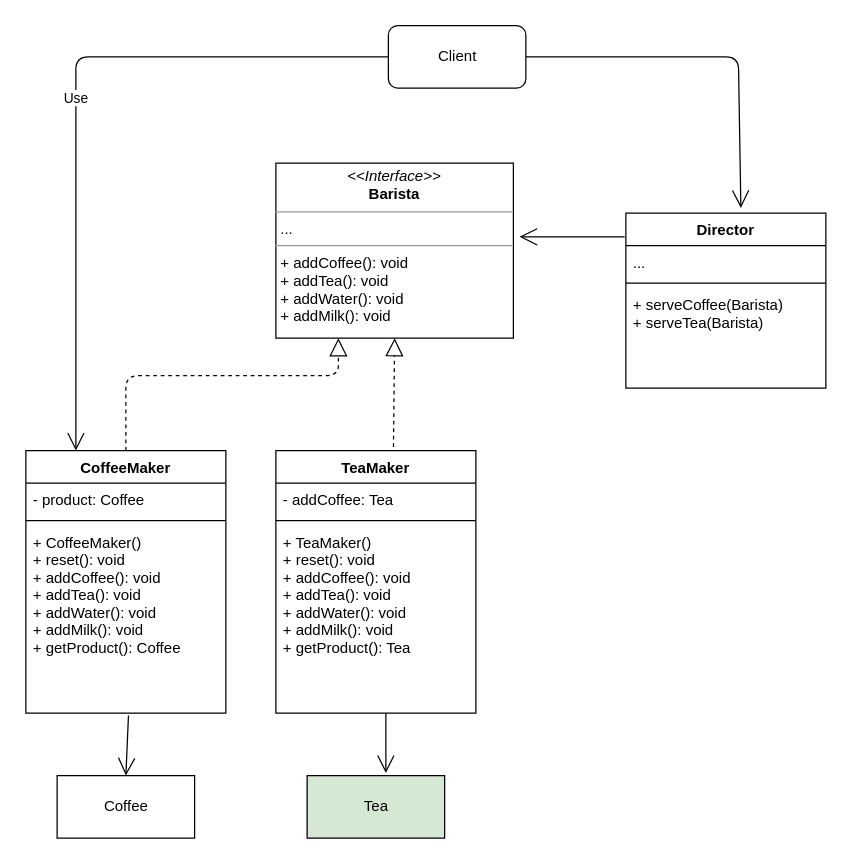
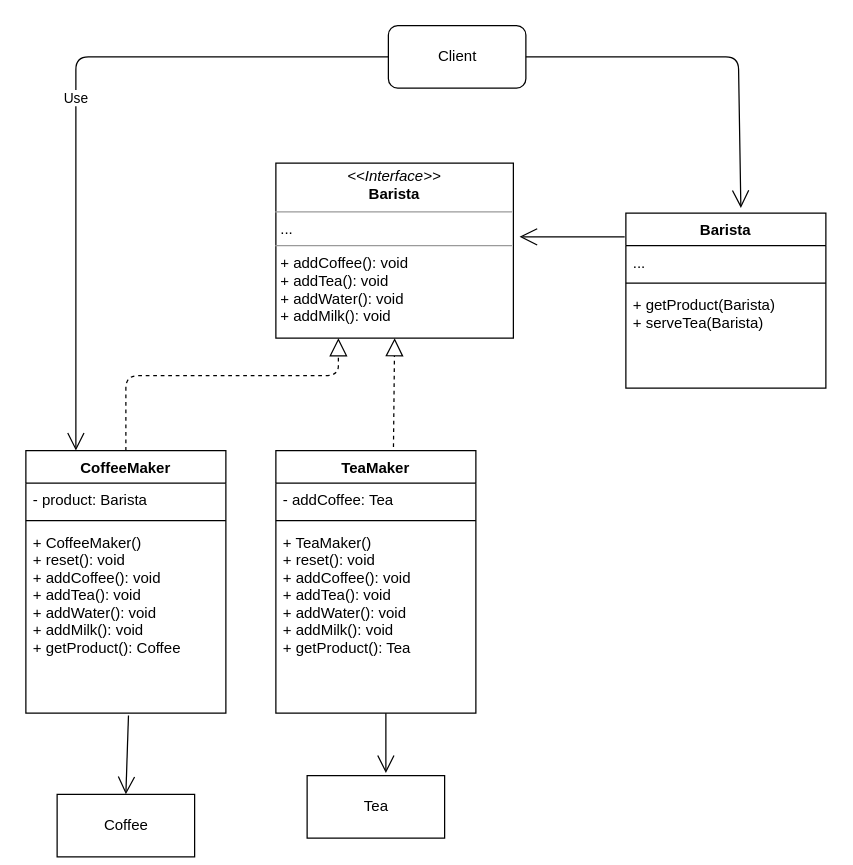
node "Director": label "Director" -> "Barista"
node "+ serveCoffee(Barista) + serveTea(Barista)": label "+ serveCoffee(Barista) + serveTea(Barista)" -> "+ getProduct(Barista) + serveTea(Barista)"
node "- product: Coffee": label "- product: Coffee" -> "- product: Barista"
node "Coffee": moved (126, 807) -> (126, 826)
node "Tea": fillcolor #d5e8d4 -> #ffffff
